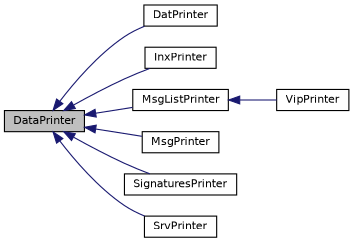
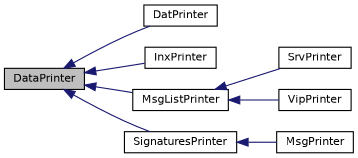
edge "MsgPrinter" -> "DataPrinter": now "MsgPrinter" -> "SignaturesPrinter"
edge "SrvPrinter" -> "DataPrinter": now "SrvPrinter" -> "MsgListPrinter"
